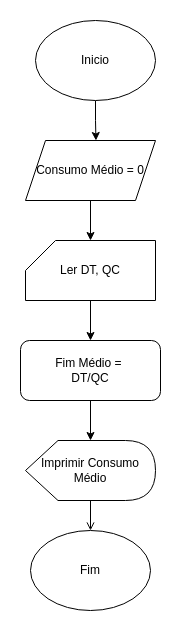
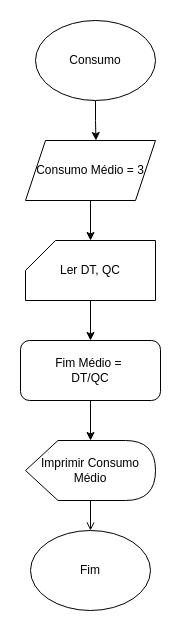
node "Inicio": label "Inicio" -> "Consumo"
node "Consumo Médio = 0": label "Consumo Médio = 0" -> "Consumo Médio = 3"
